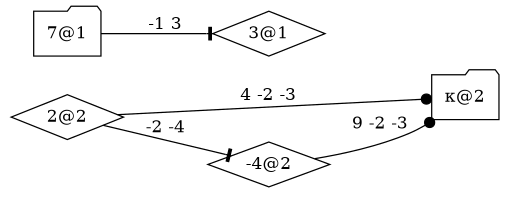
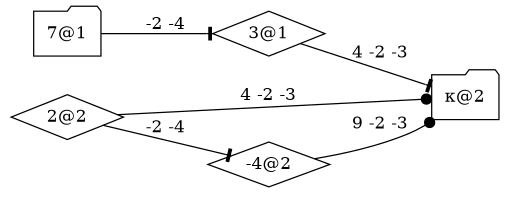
edge "7@1" -> "3@1": label "-1 3" -> "-2 -4"
edge "3@1" -> "κ@2": added, label "4 -2 -3"
